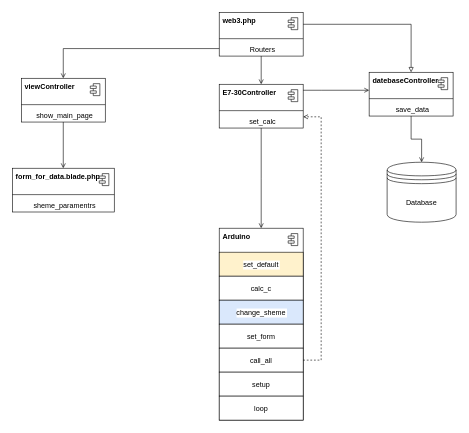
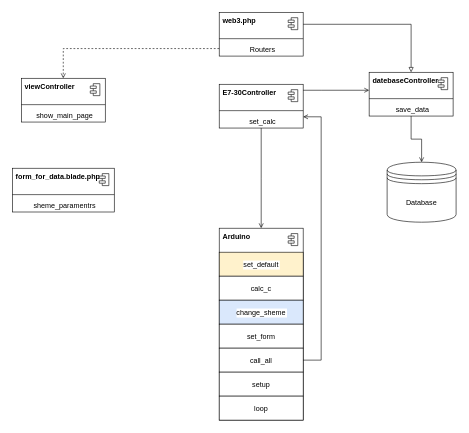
edge "Routers" -> "viewController": style solid -> dashed
edge "Routers" -> "E7-30Controller": removed
edge "show_main_page" -> "form_for_data.blade.php": removed
edge "call_all" -> "set_calc": style dashed -> solid
